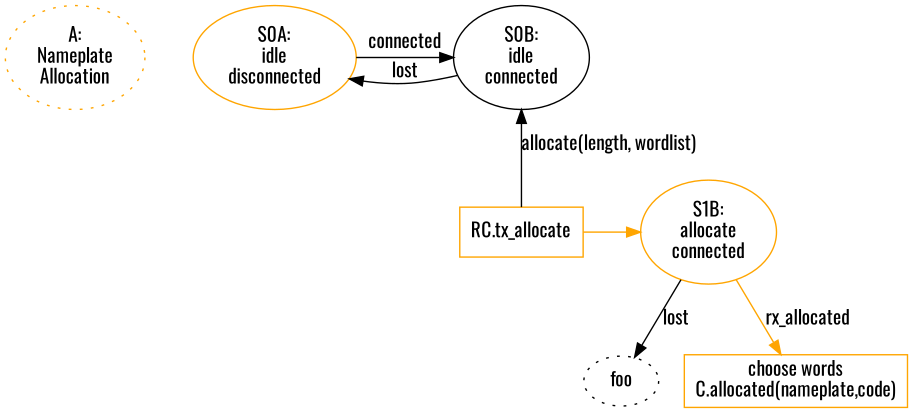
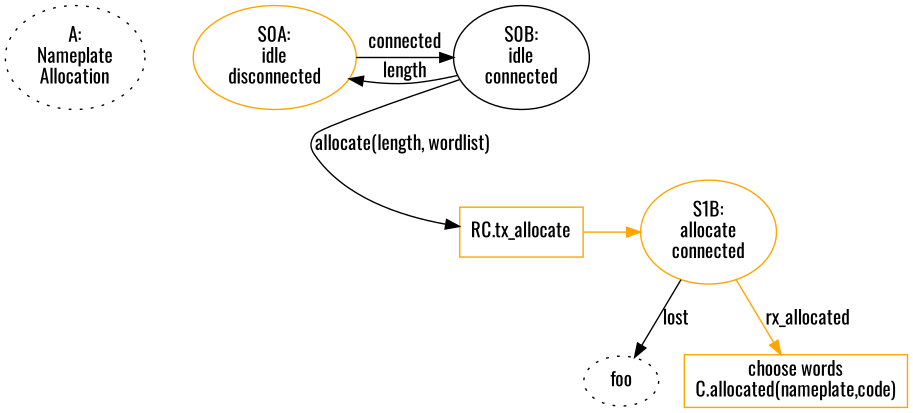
node "A: Nameplate Allocation": color orange -> black
edge "S0B: idle connected" -> "S0A: idle disconnected": label "lost" -> "length"
edge "RC.tx_allocate" -> "S0B: idle connected": reversed
